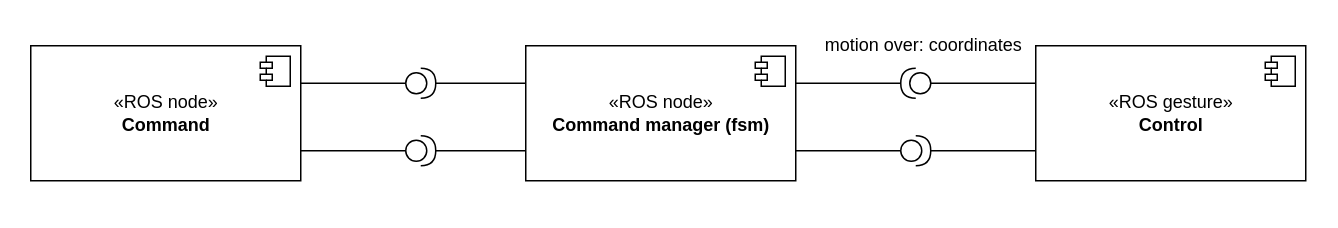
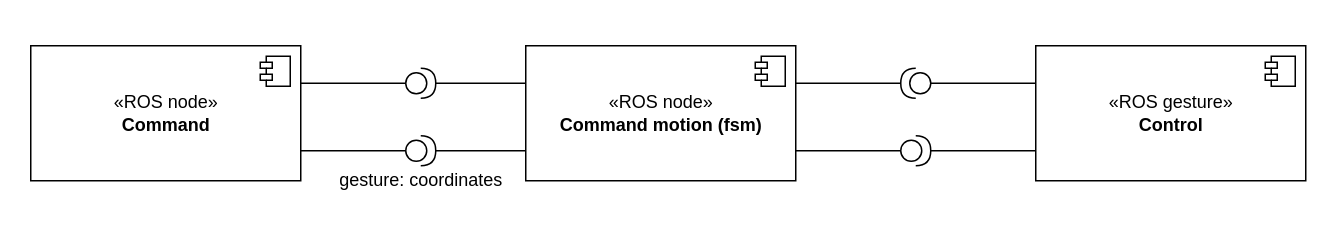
node "motion over: coordinates": removed
node "«ROS node» Command manager (fsm)": label "«ROS node» Command manager (fsm)" -> "«ROS node» Command motion (fsm)"
node "gesture: coordinates": added
